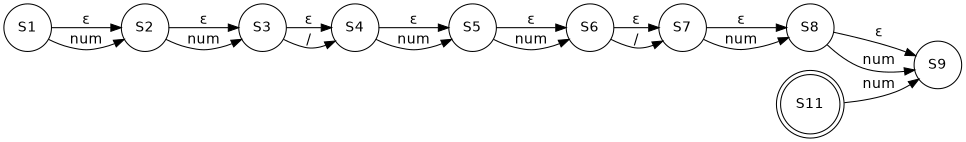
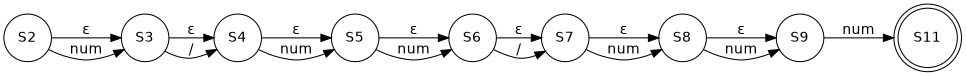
node "S1": removed
edge "S11" -> "S9": reversed
